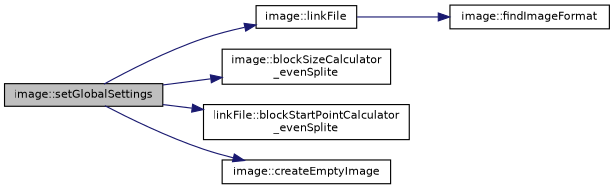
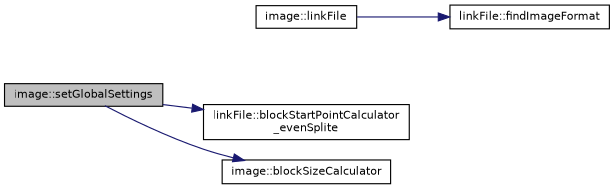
node "image::findImageFormat": label "image::findImageFormat" -> "linkFile::findImageFormat"
edge "image::setGlobalSettings" -> "image::linkFile": removed
node "image::blockSizeCalculator _evenSplite": removed
node "image::createEmptyImage": label "image::createEmptyImage" -> "image::blockSizeCalculator"
